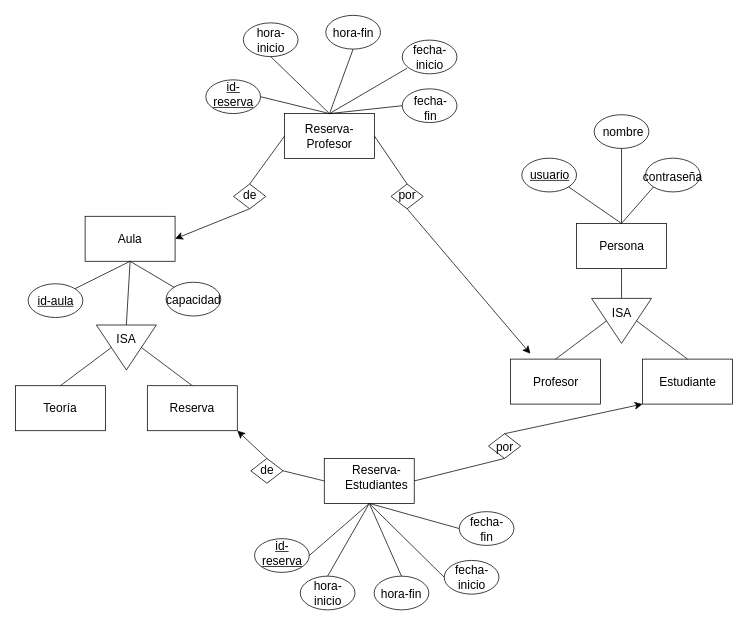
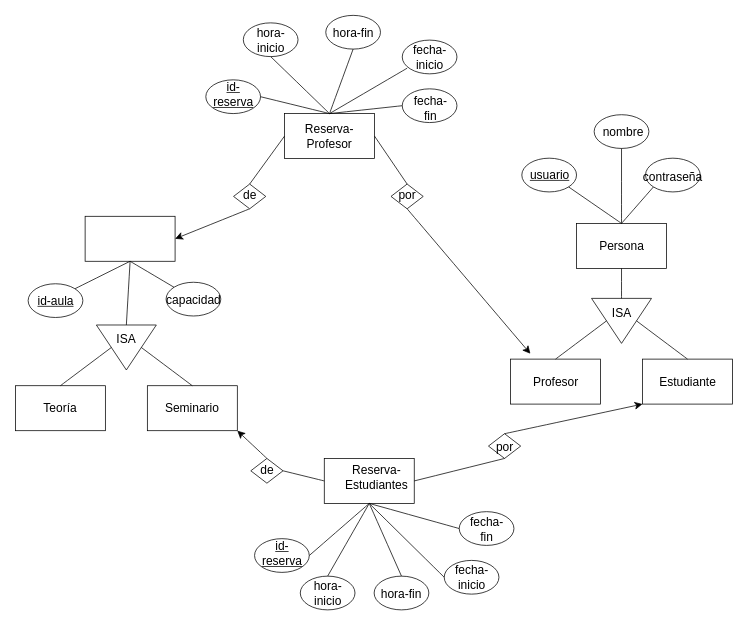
node "Aula": removed
node "Reserva": label "Reserva" -> "Seminario"
